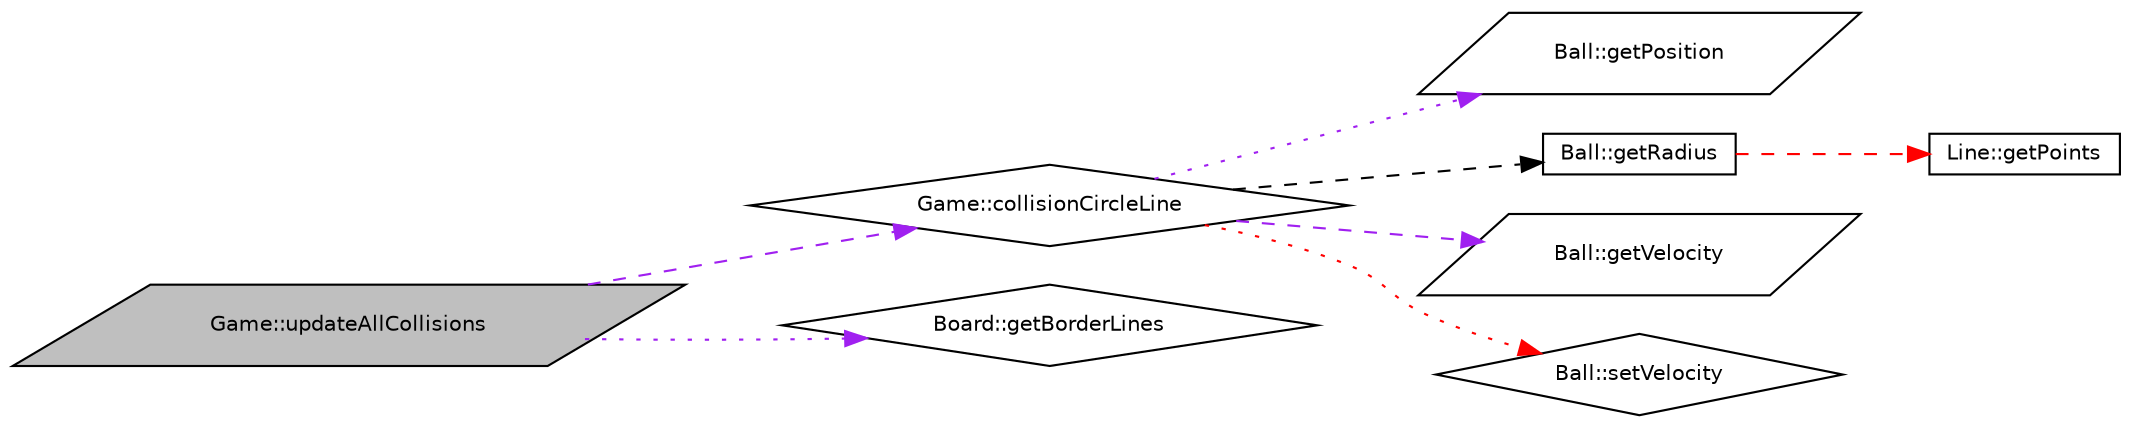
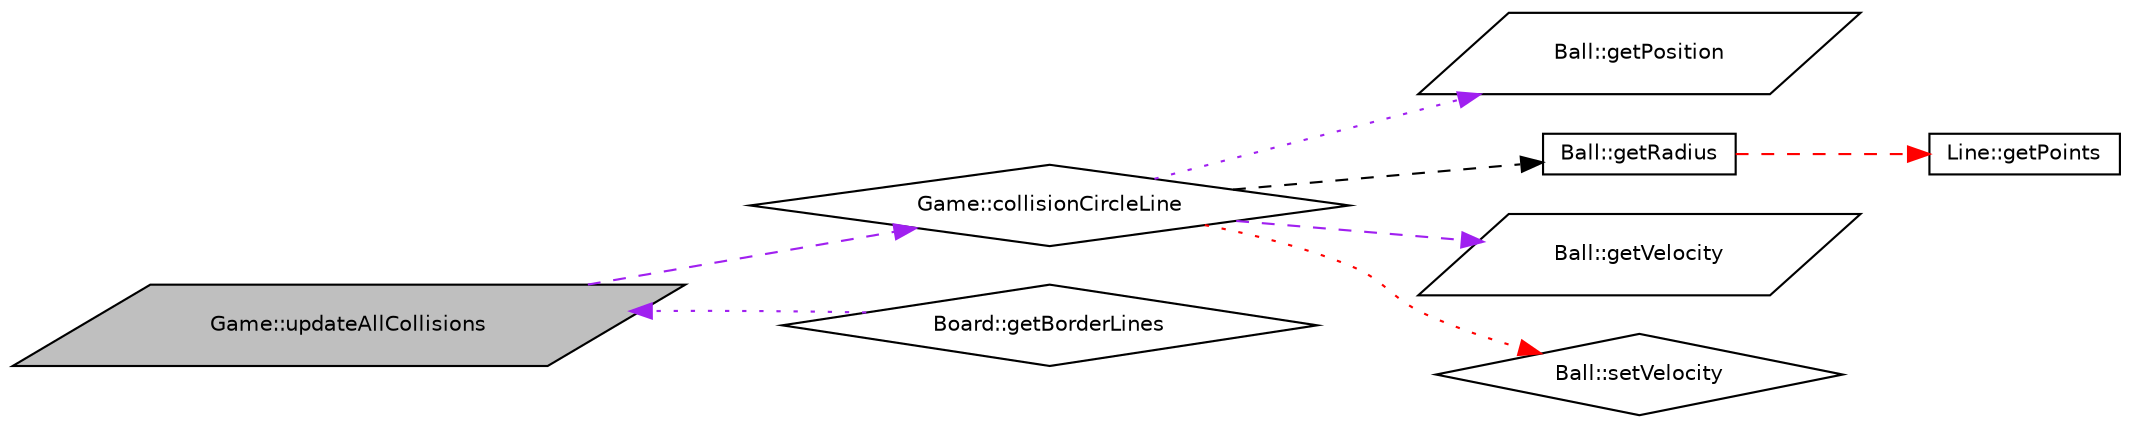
edge "Game::updateAllCollisions" -> "Board::getBorderLines": reversed
